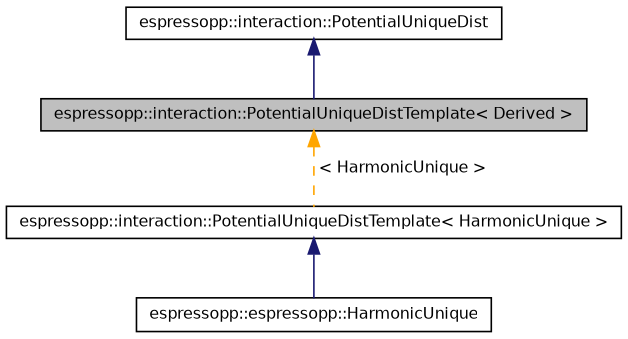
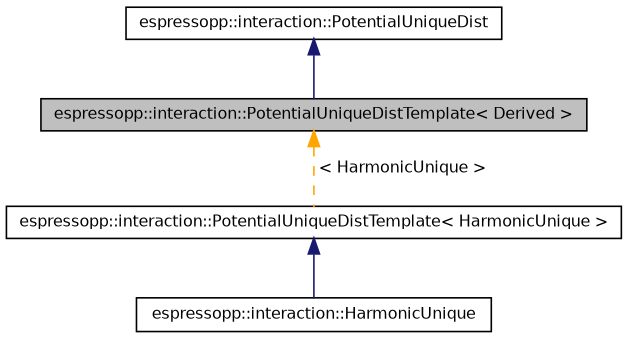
node "espressopp::espressopp::HarmonicUnique": label "espressopp::espressopp::HarmonicUnique" -> "espressopp::interaction::HarmonicUnique"
